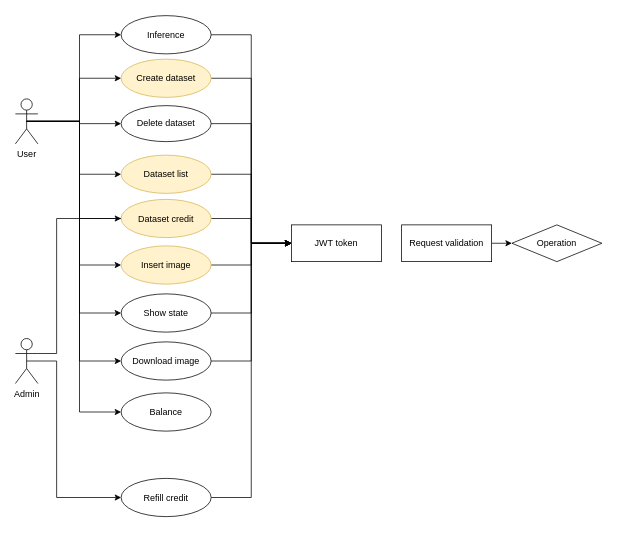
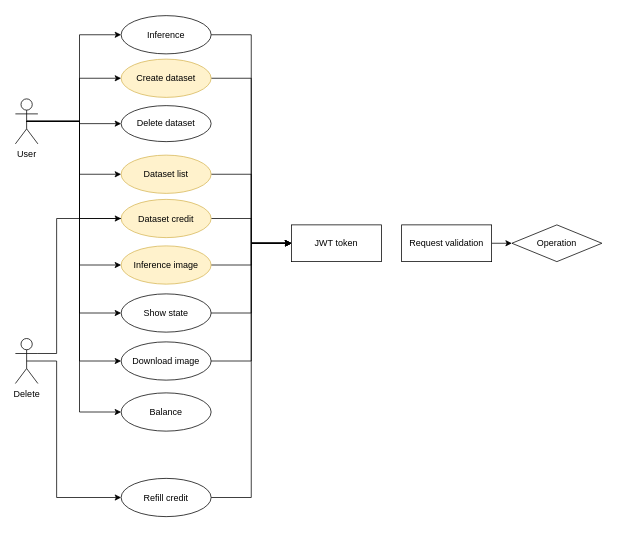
edge "Delete dataset" -> "JWT token": removed
node "Insert image": label "Insert image" -> "Inference image"
node "Admin": label "Admin" -> "Delete"
